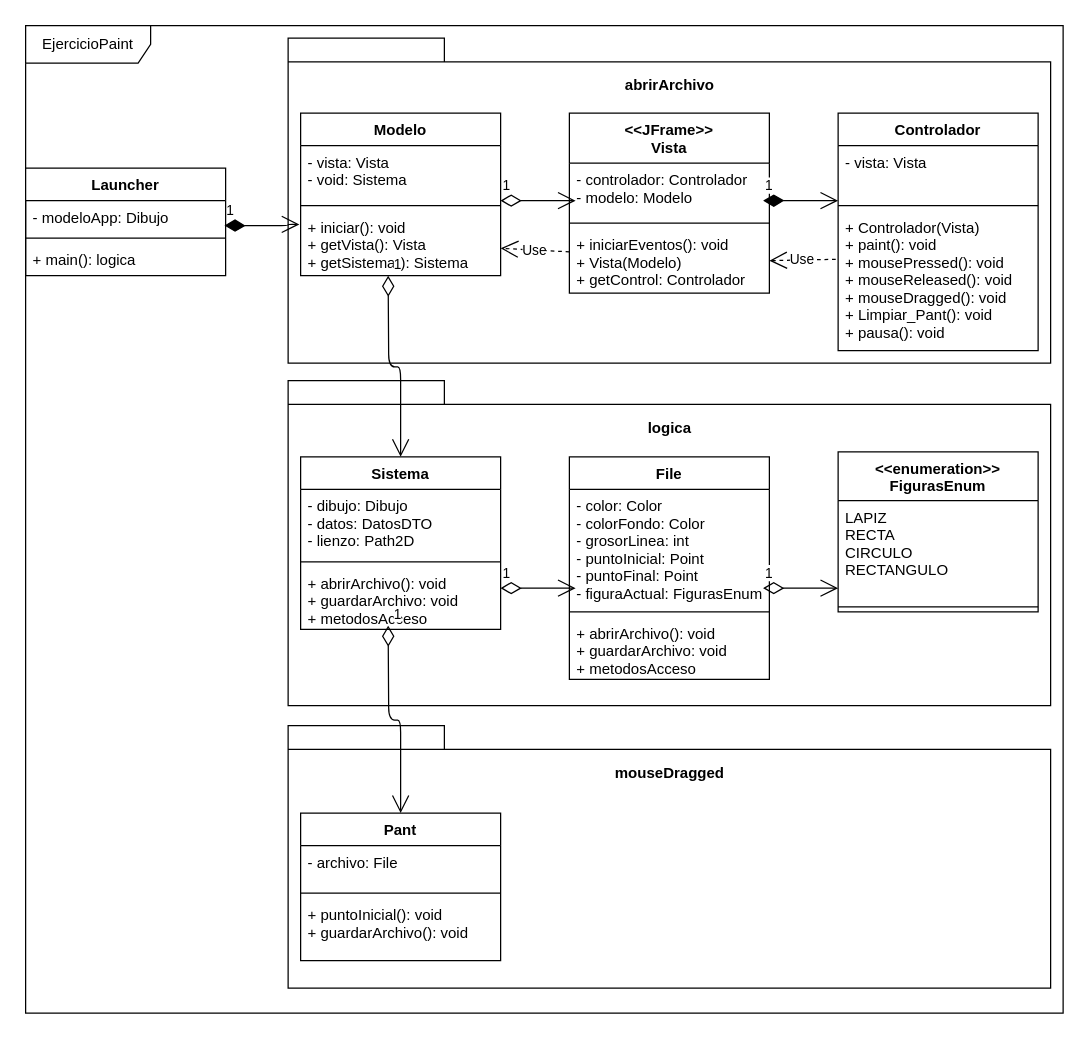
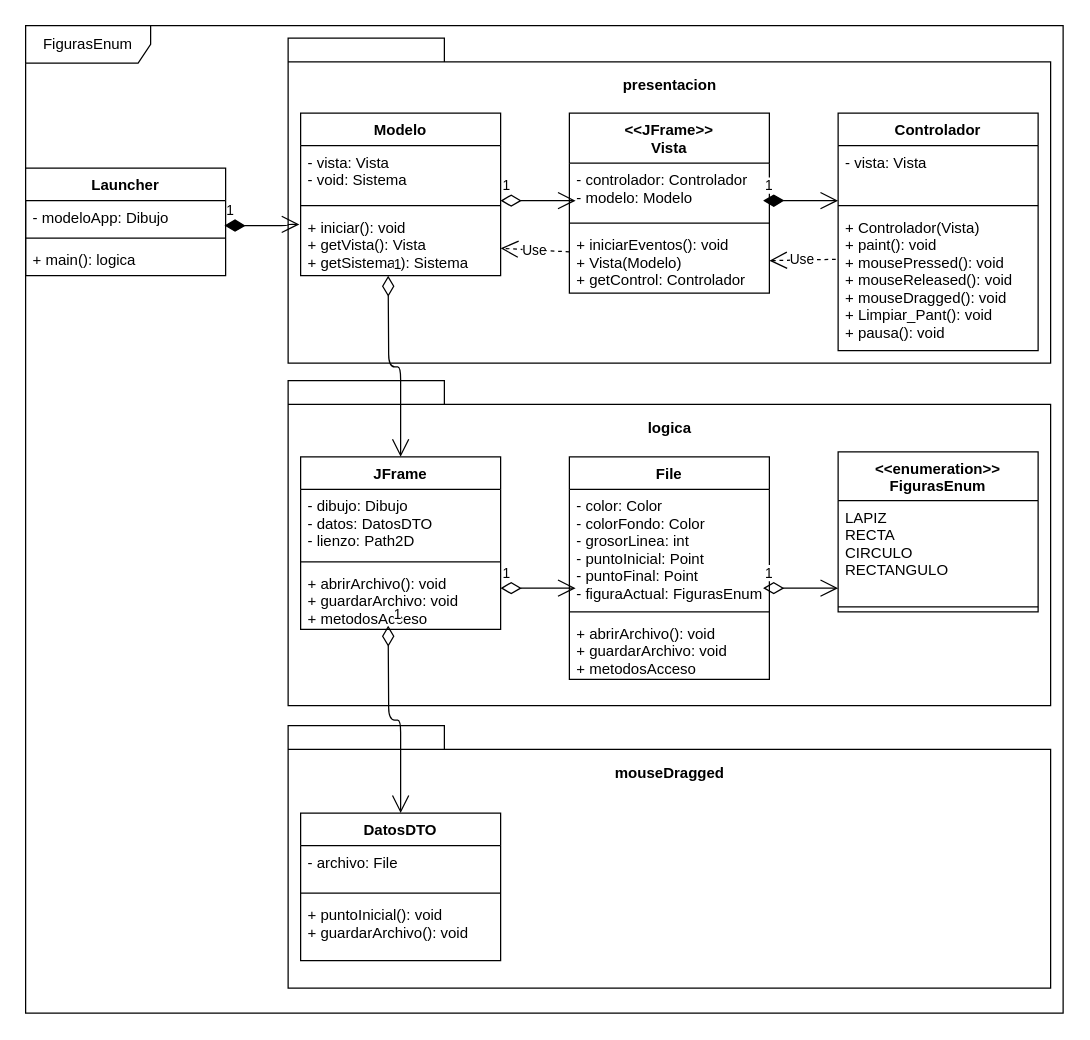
node "EjercicioPaint": label "EjercicioPaint" -> "FigurasEnum"
node "abrirArchivo": label "abrirArchivo" -> "presentacion"
node "Sistema": label "Sistema" -> "JFrame"
node "Pant": label "Pant" -> "DatosDTO"
